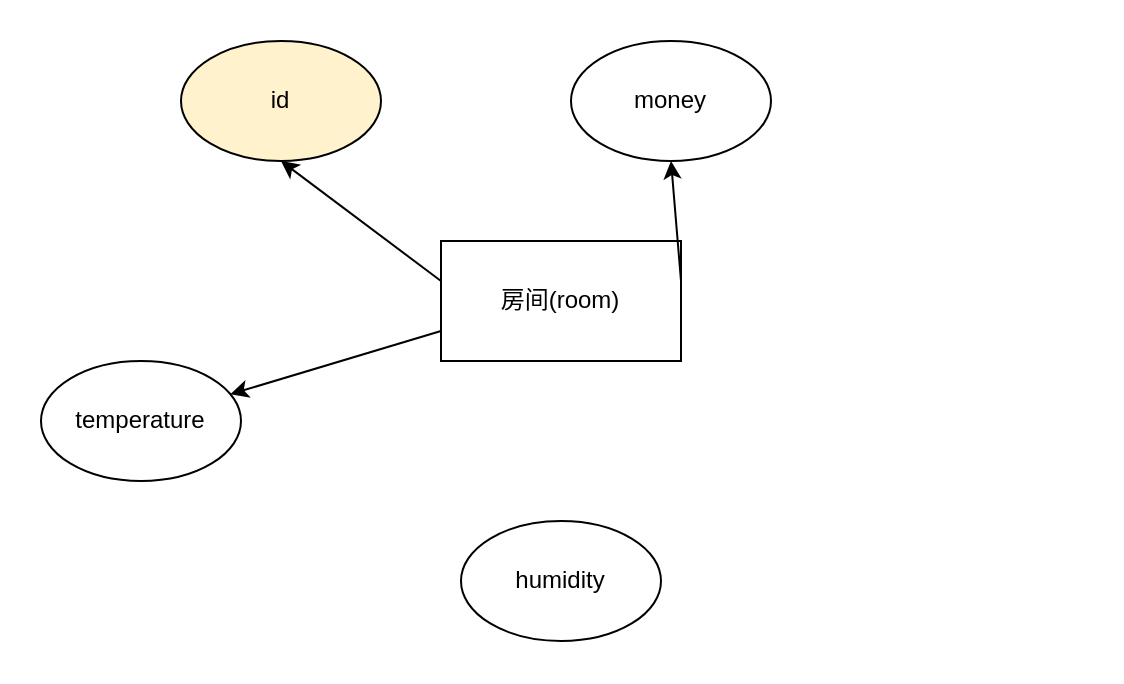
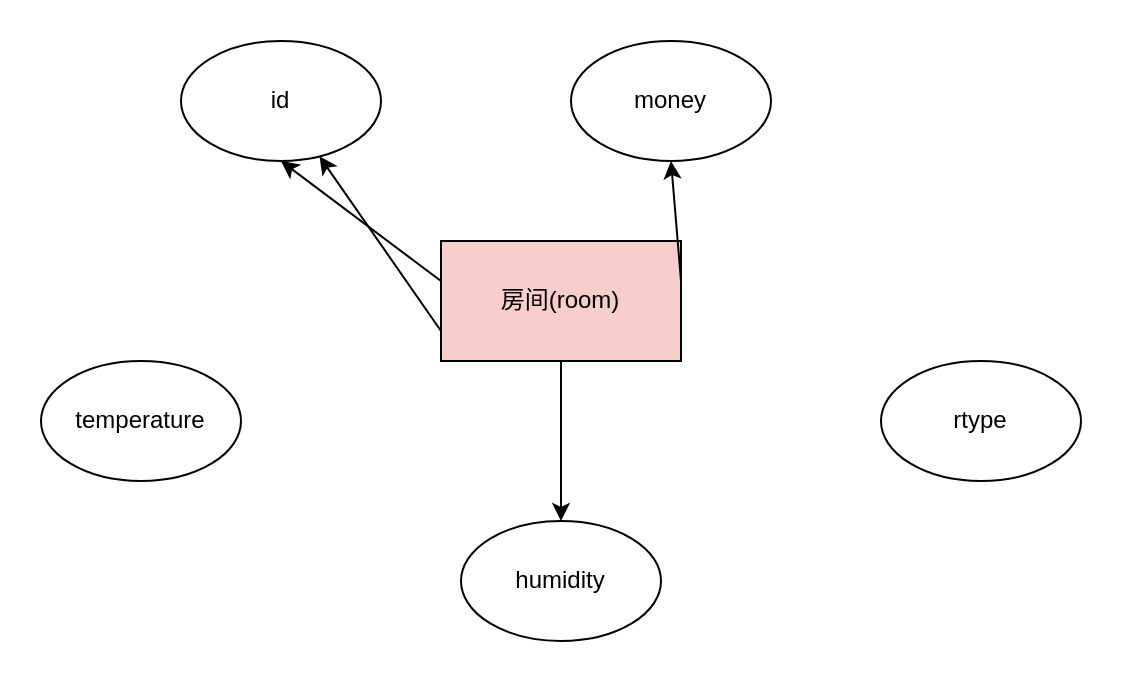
node "id": fillcolor #fff2cc -> #ffffff
node "房间(room)": fillcolor #ffffff -> #f8cecc
edge "房间(room)" -> "temperature": now "房间(room)" -> "id"
node "rtype": added
edge "房间(room)" -> "humidity": added
